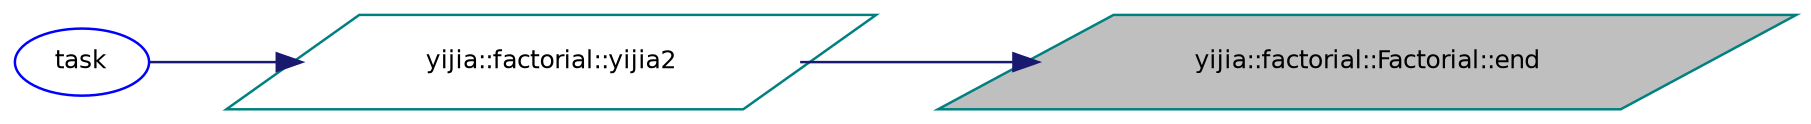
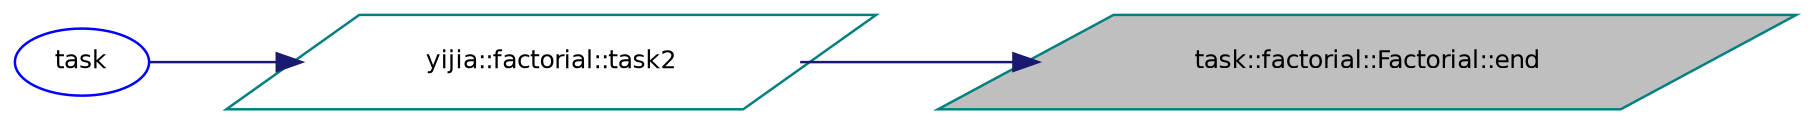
node "yijia::factorial::yijia2": label "yijia::factorial::yijia2" -> "yijia::factorial::task2"
node "yijia::factorial::Factorial::end": label "yijia::factorial::Factorial::end" -> "task::factorial::Factorial::end"
